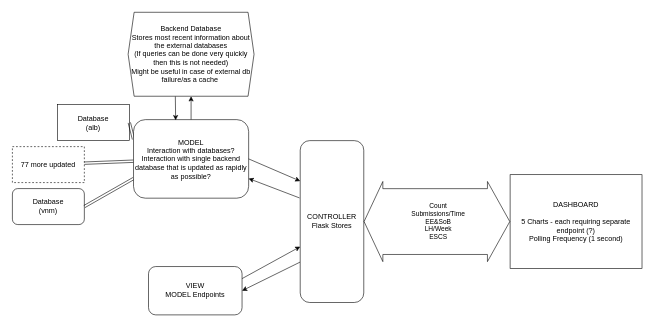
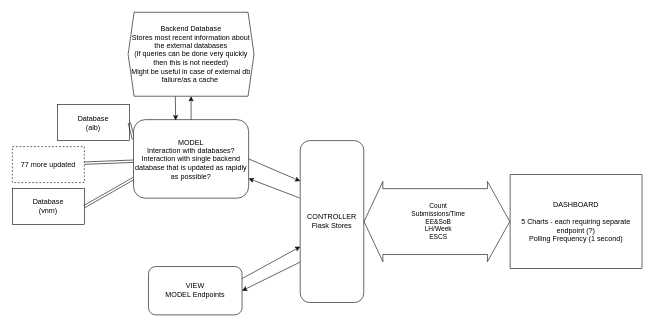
node "Database (vnm)": shape rounded rectangle -> rectangle
